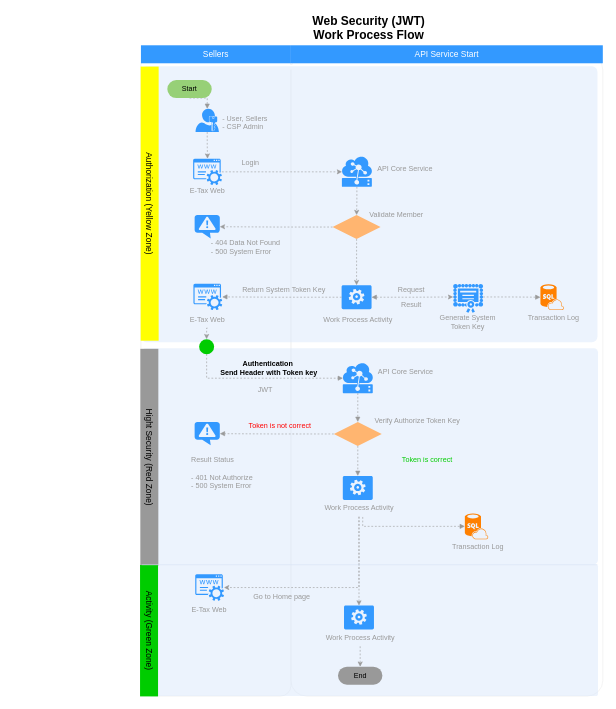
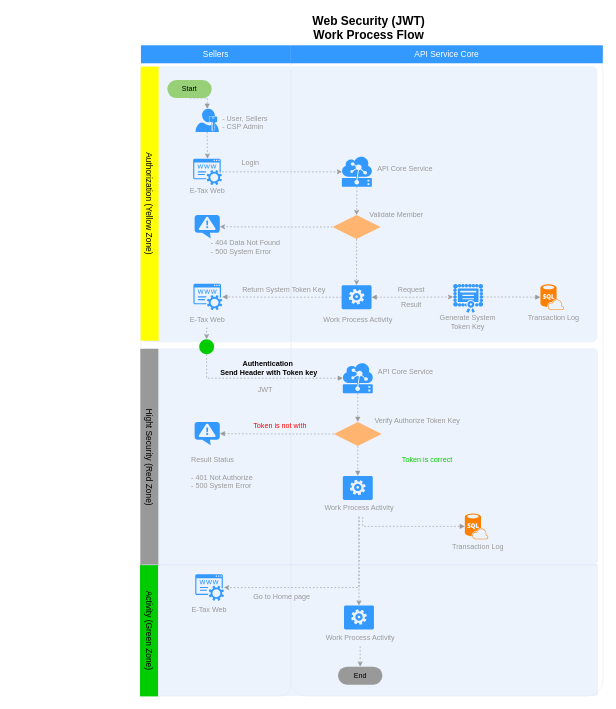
node "API Service Start": label "API Service Start" -> "API Service Core"
node "Token is not correct": label "Token is not correct" -> "Token is not with"
